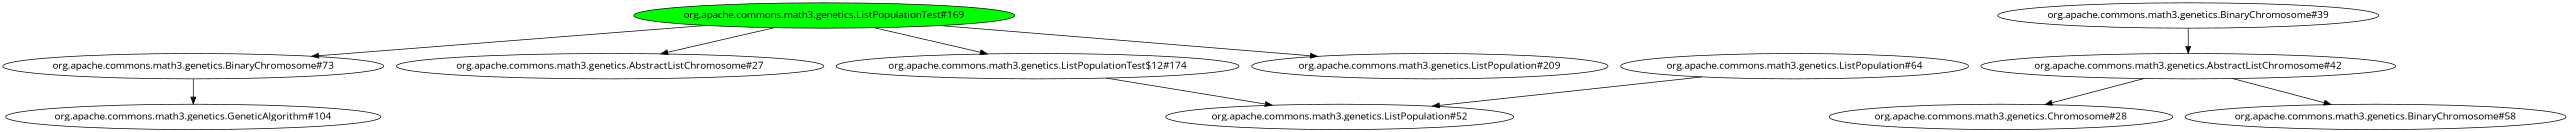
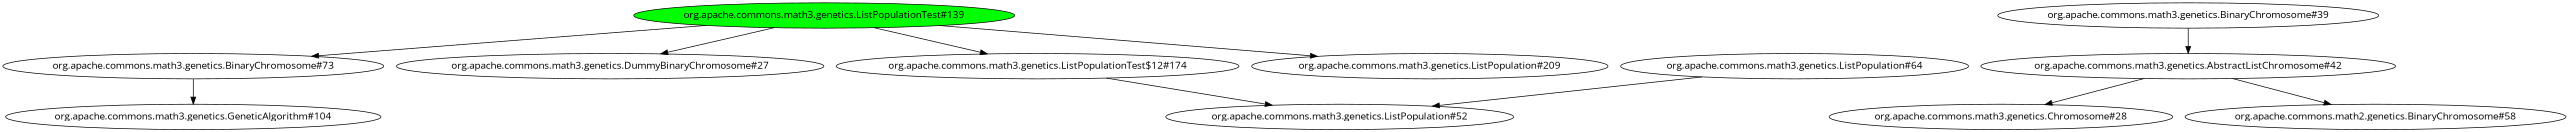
node "org.apache.commons.math3.genetics.ListPopulationTest#169": label "org.apache.commons.math3.genetics.ListPopulationTest#169" -> "org.apache.commons.math3.genetics.ListPopulationTest#139"
node "org.apache.commons.math3.genetics.AbstractListChromosome#27": label "org.apache.commons.math3.genetics.AbstractListChromosome#27" -> "org.apache.commons.math3.genetics.DummyBinaryChromosome#27"
node "org.apache.commons.math3.genetics.BinaryChromosome#58": label "org.apache.commons.math3.genetics.BinaryChromosome#58" -> "org.apache.commons.math2.genetics.BinaryChromosome#58"
